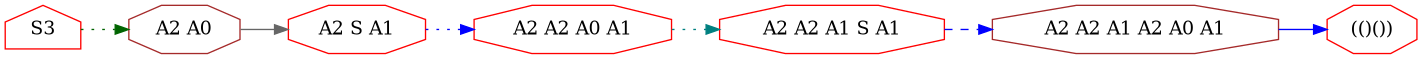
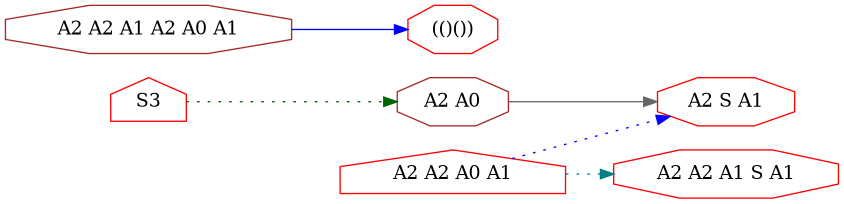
edge "A2 S A1" -> "A2 A2 A0 A1": reversed
node "A2 A2 A0 A1": shape octagon -> house
edge "A2 A2 A1 S A1" -> "A2 A2 A1 A2 A0 A1": removed
